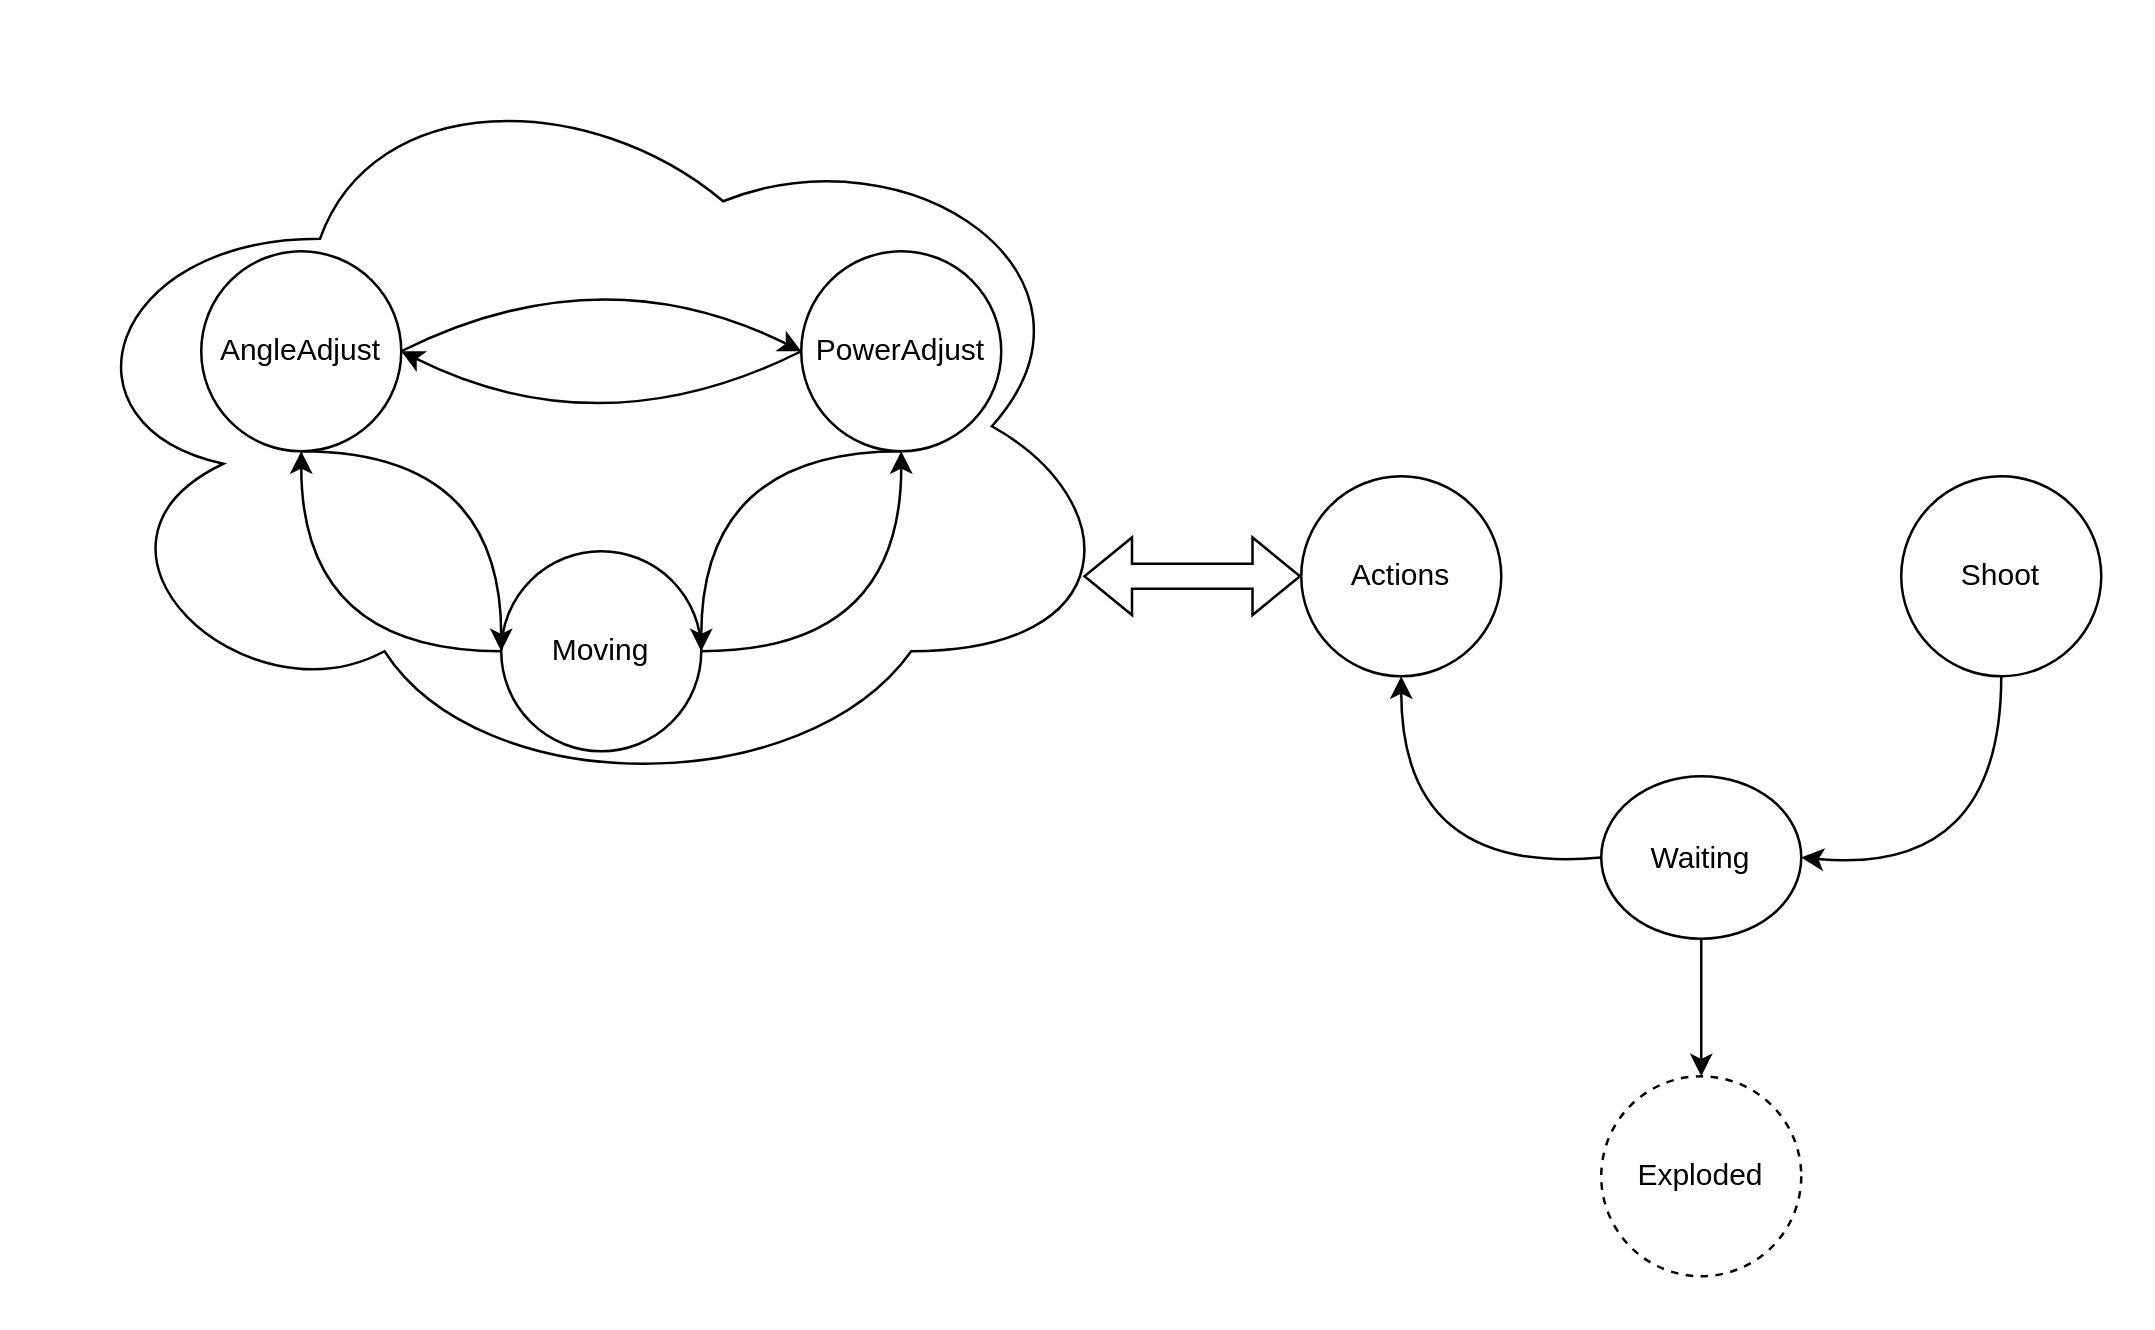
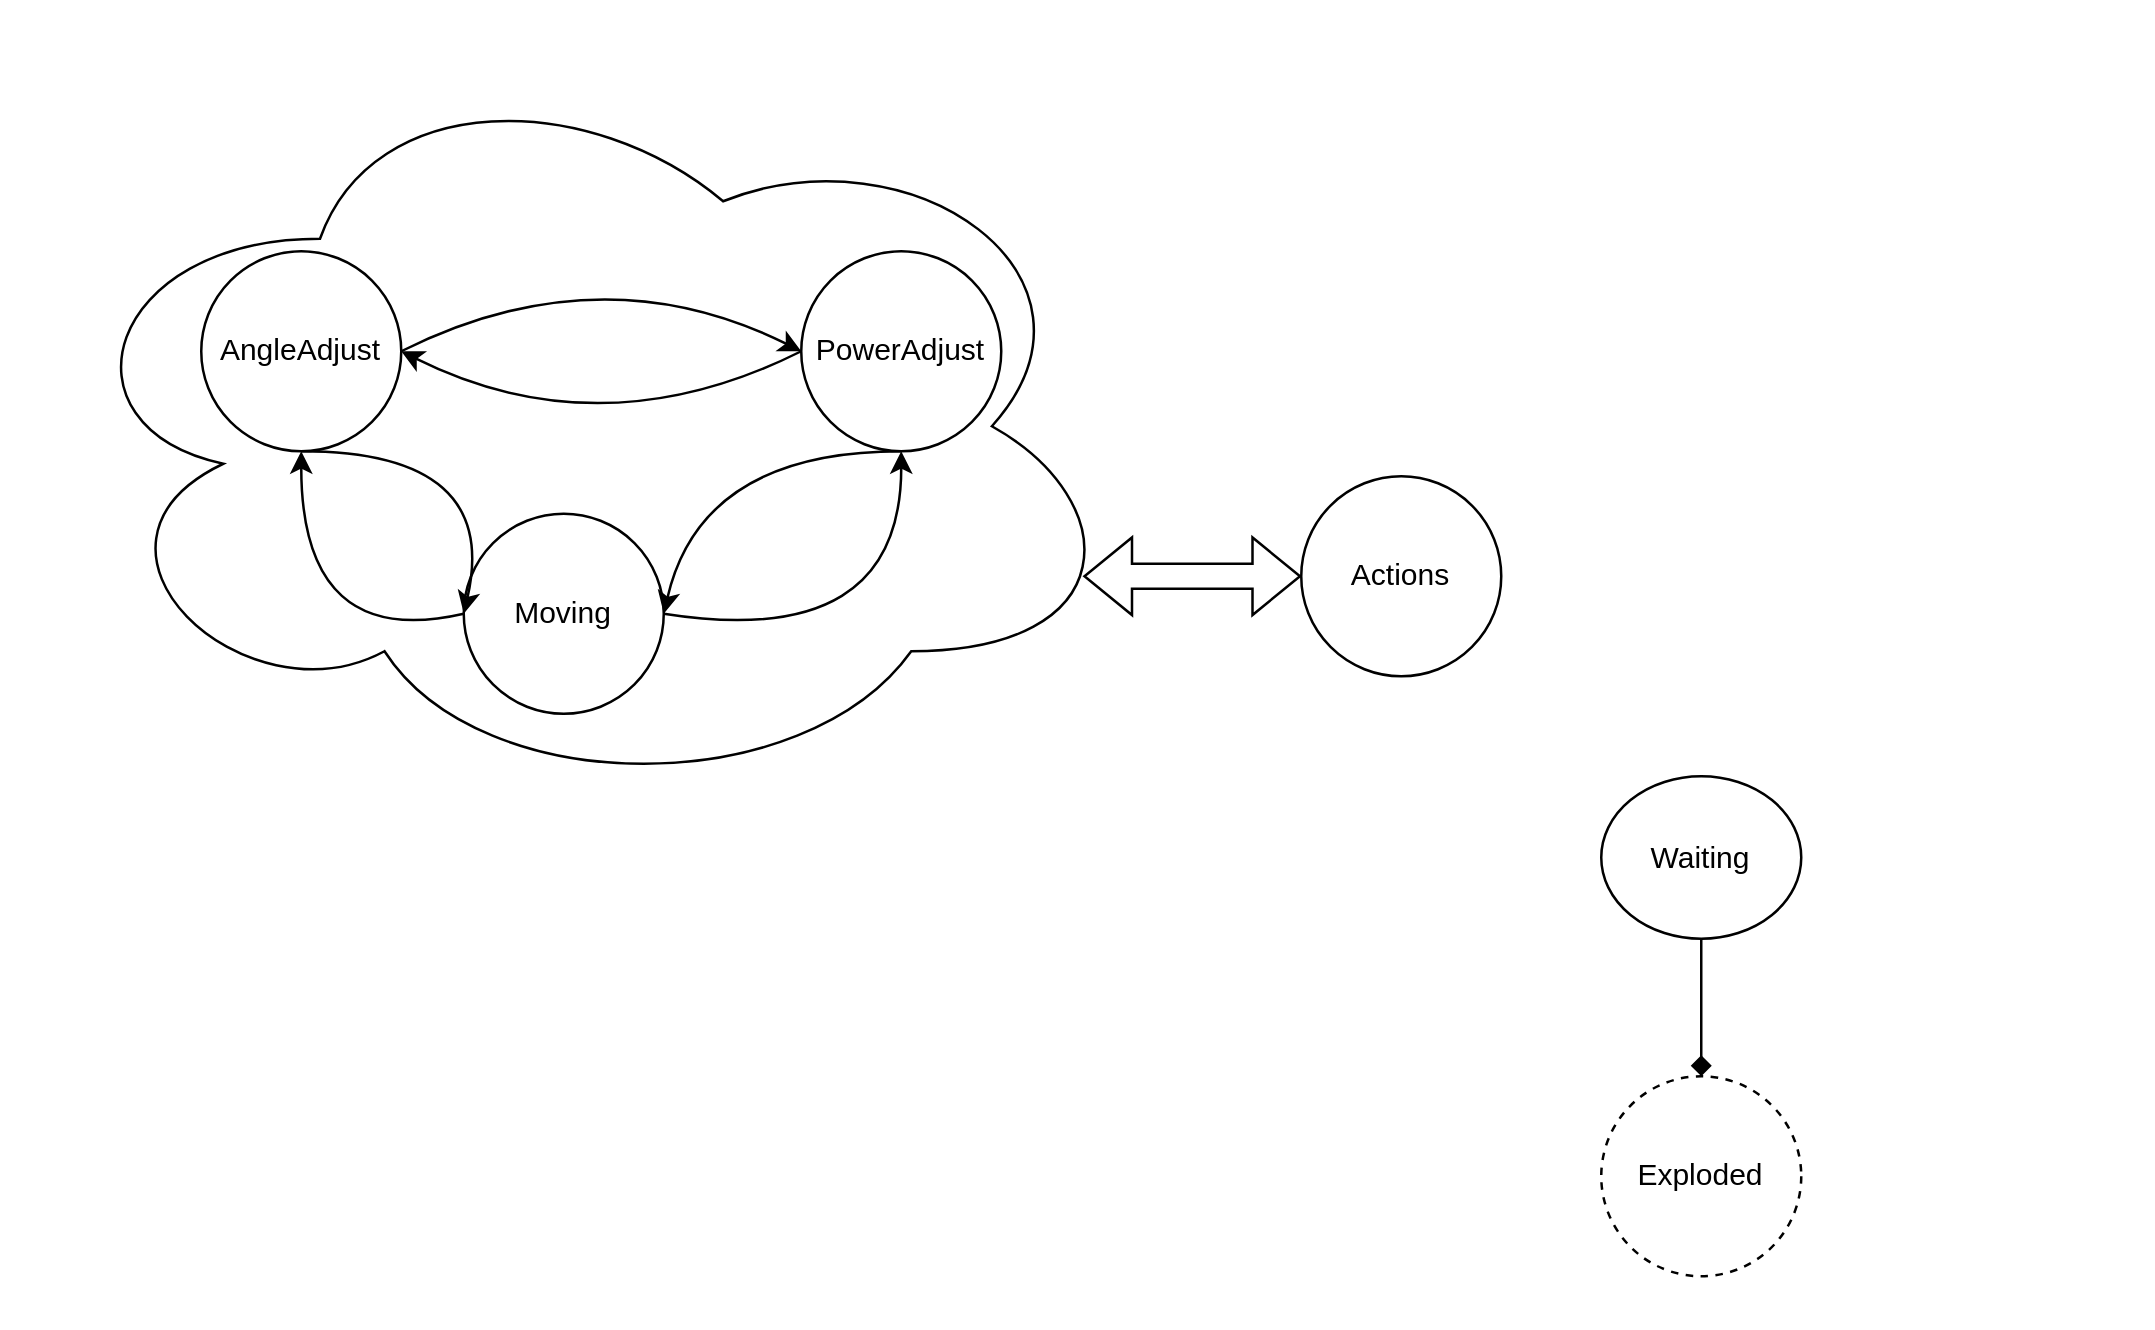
node "Shoot": removed
node "Moving": moved (601, 651) -> (564, 614)
edge "Shoot" -> "Waiting": removed
edge "Waiting" -> "Actions": removed
edge "Waiting" -> "Exploded": arrowhead classic -> diamond
